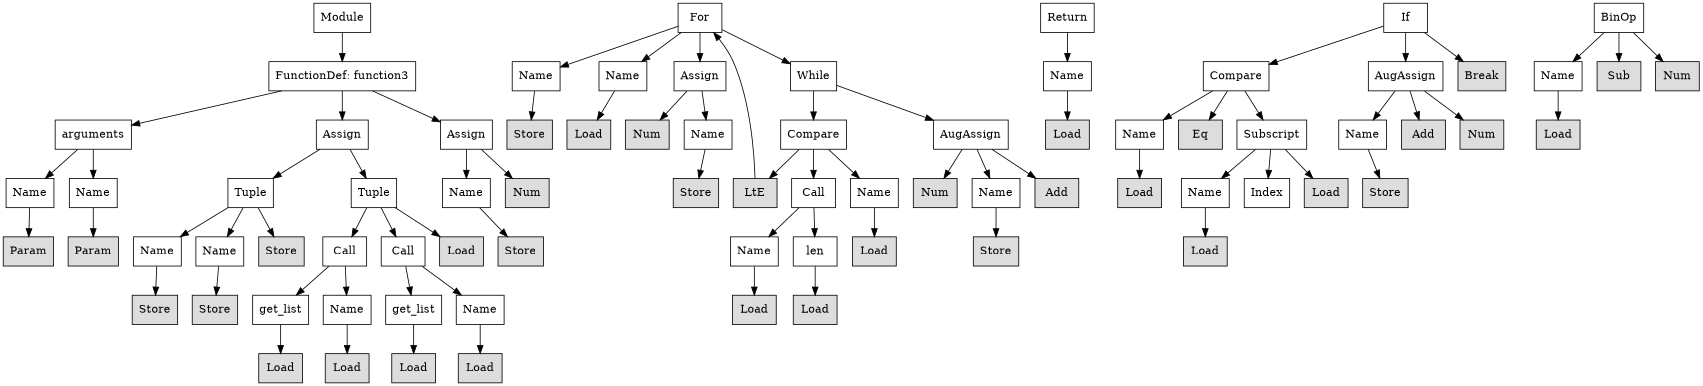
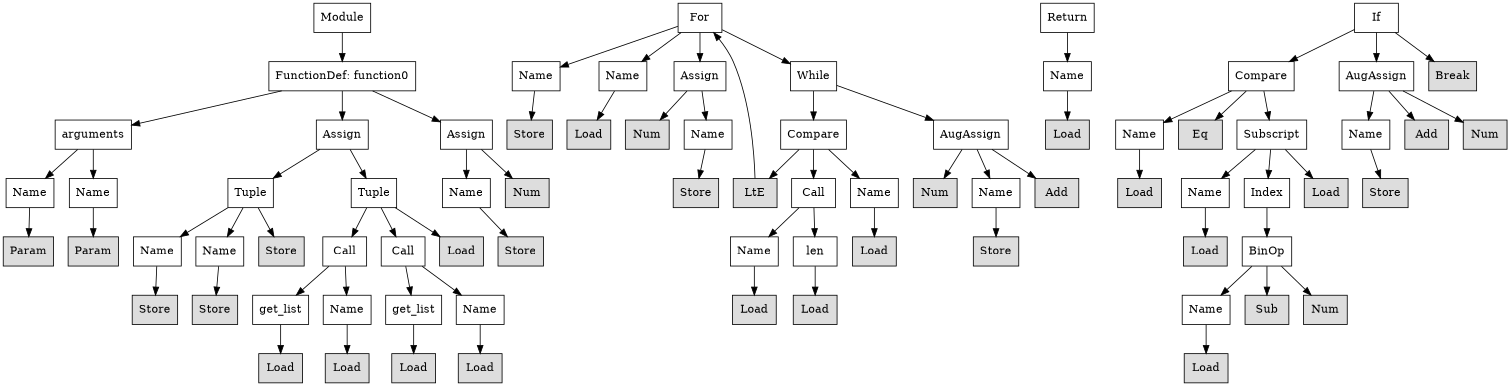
node "FunctionDef: function3": label "FunctionDef: function3" -> "FunctionDef: function0"
edge "Index" -> "BinOp": added
